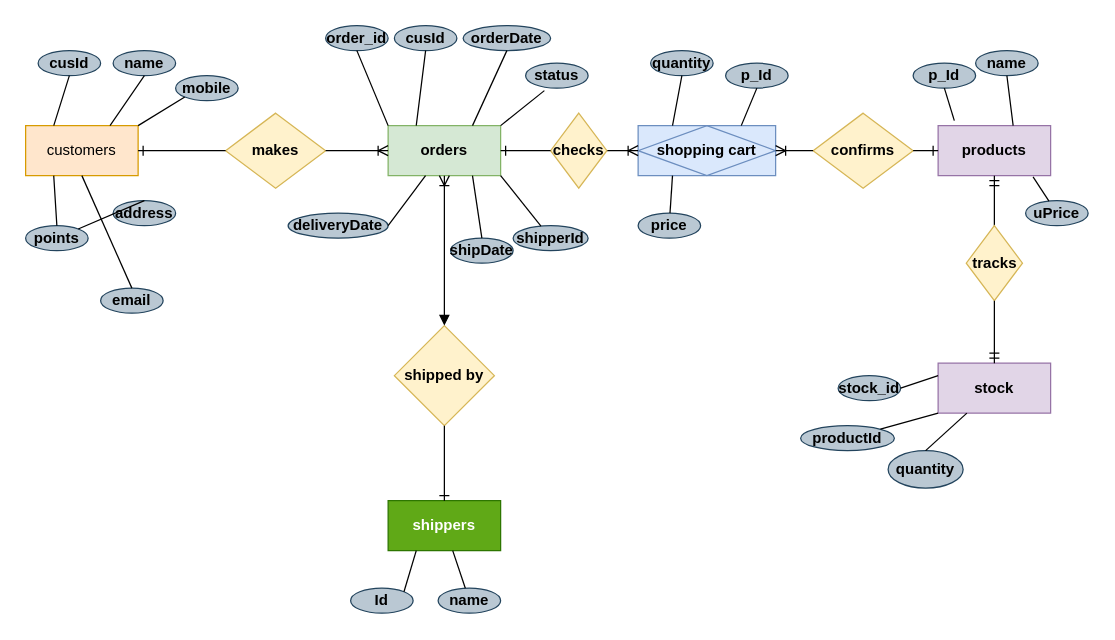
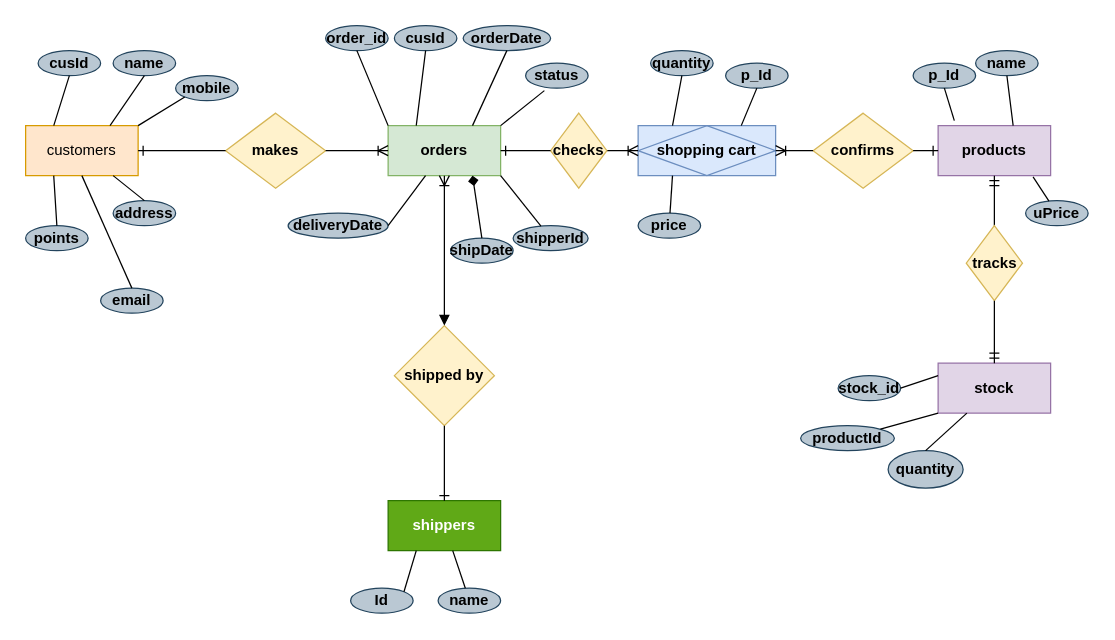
edge "orders" -- "shipDate": arrowhead none -> diamond
edge "address" -- "points": now "address" -- "customers"
